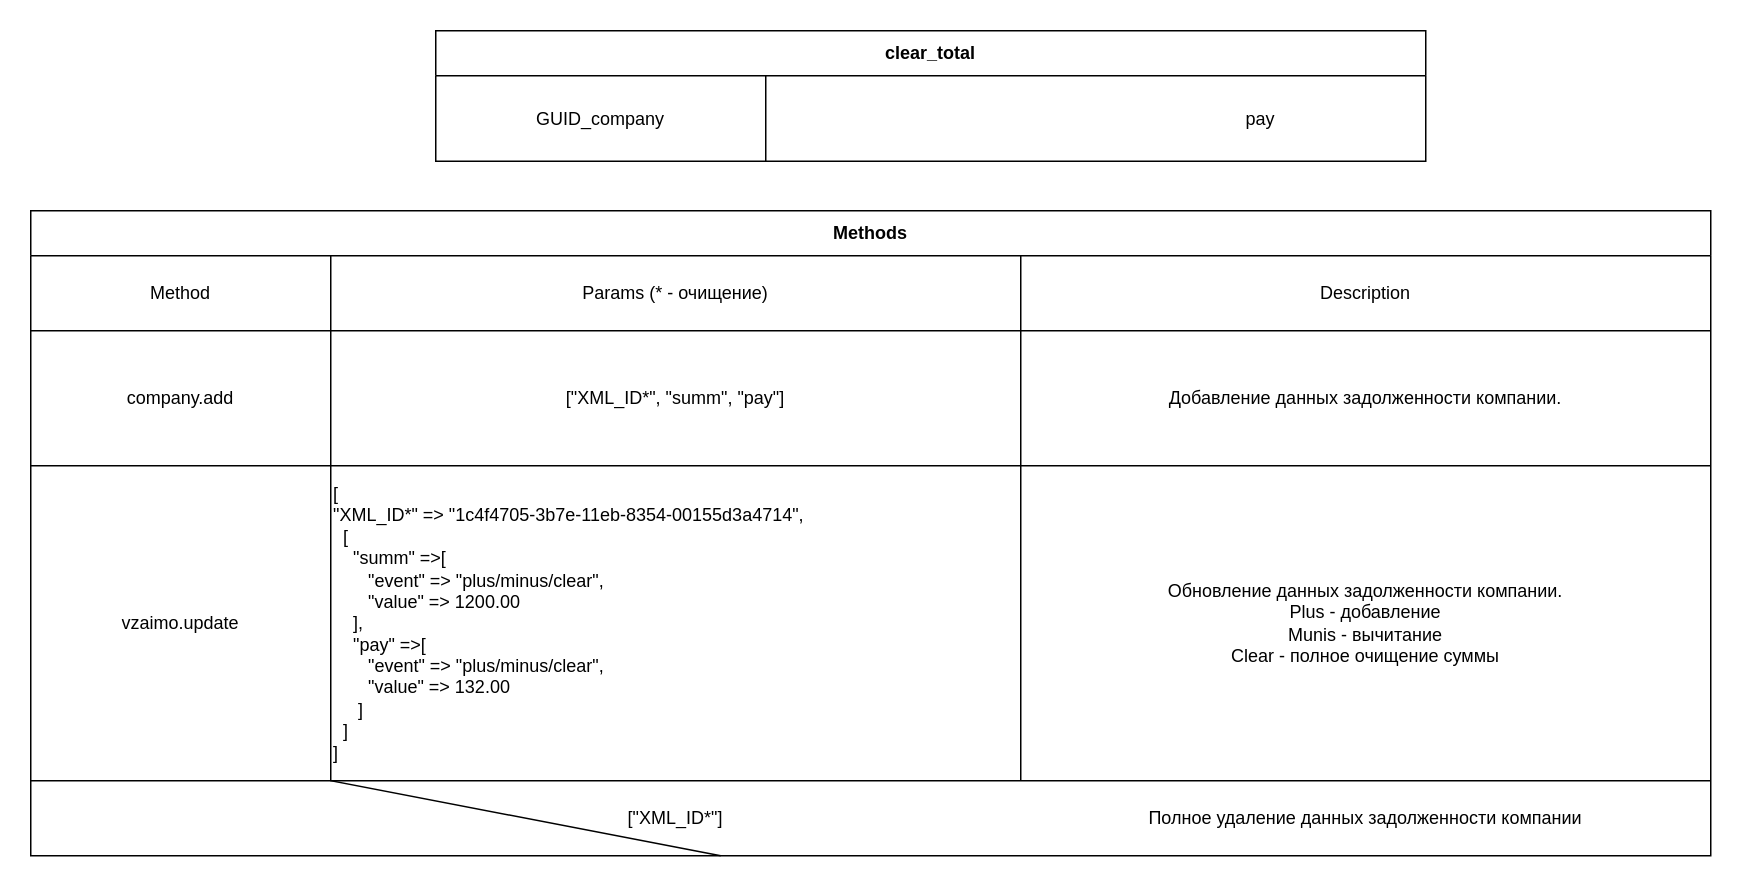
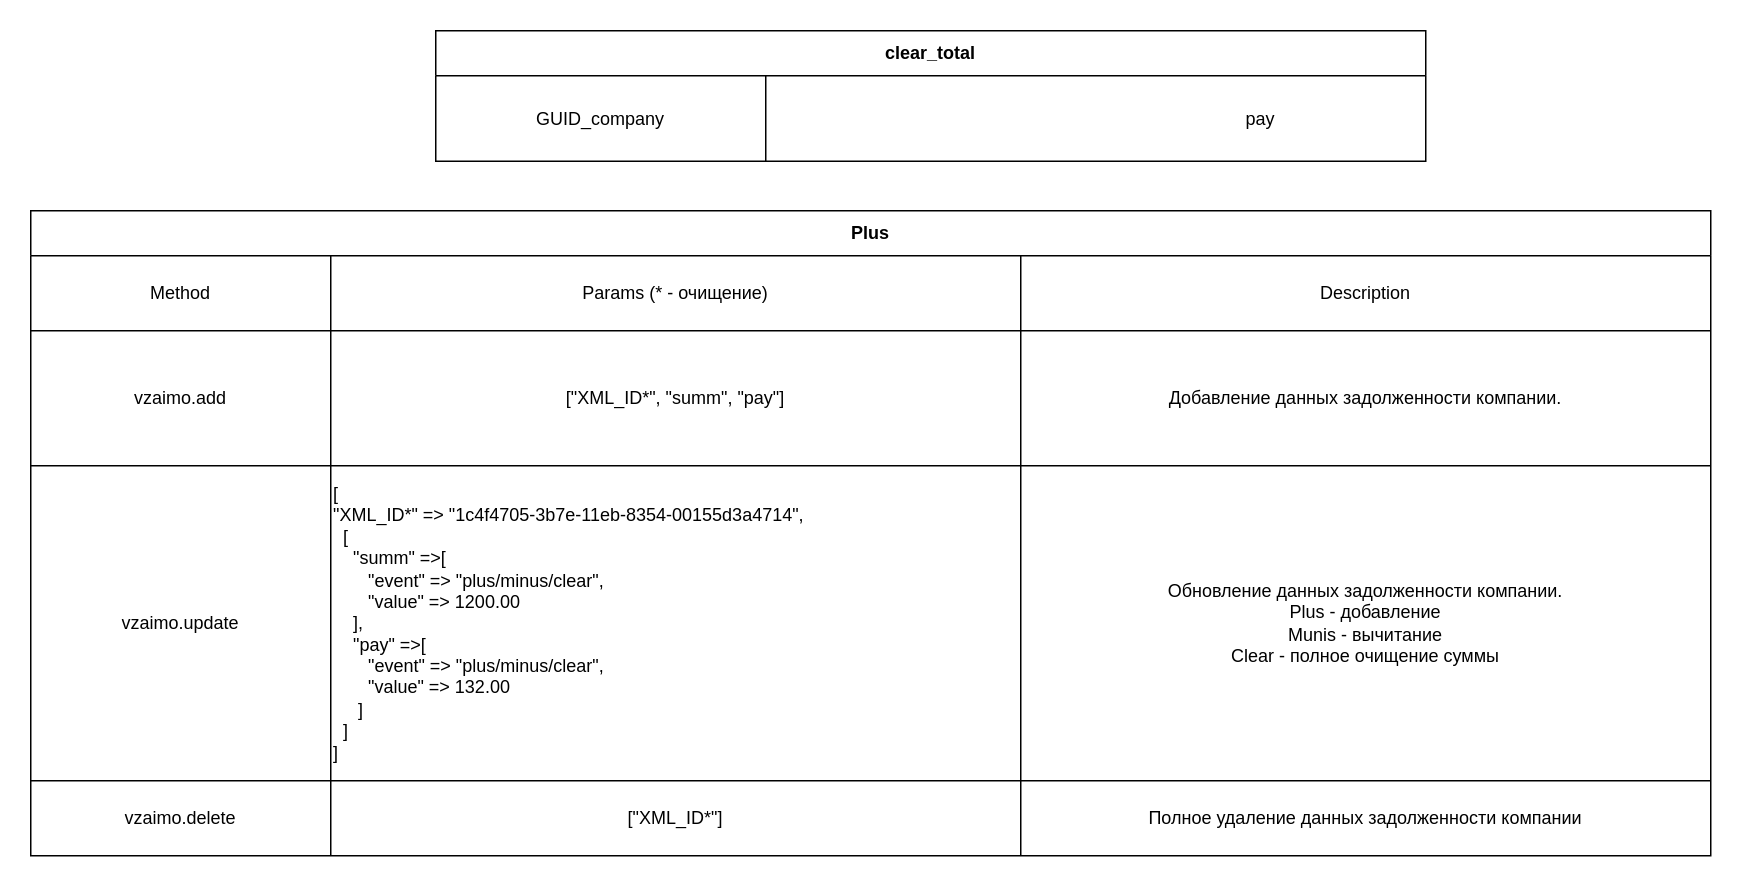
node "Methods": label "Methods" -> "Plus"
node "company.add": label "company.add" -> "vzaimo.add"
node "vzaimo.delete": added
